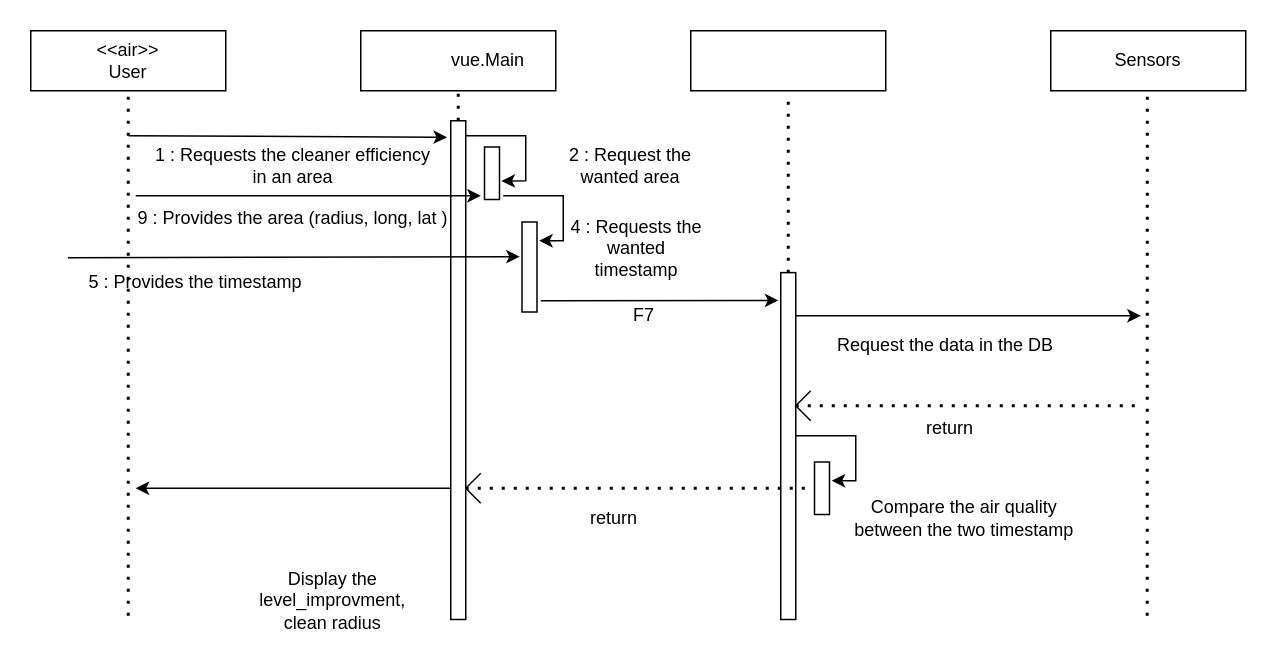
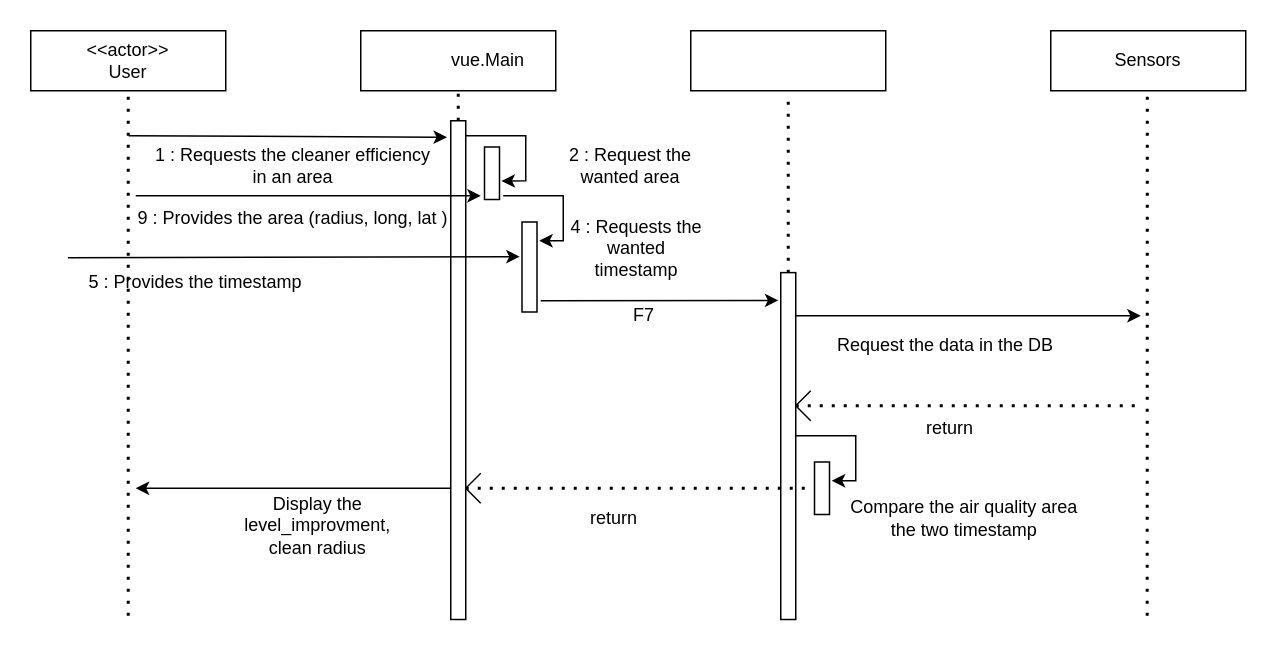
node "<<air>> User": label "<<air>> User" -> "<<actor>> User"
node "Compare the air quality between the two timestamp": label "Compare the air quality between the two timestamp" -> "Compare the air quality area the two timestamp"
node "Display the level_improvment, clean radius": moved (333, 601) -> (318, 526)
